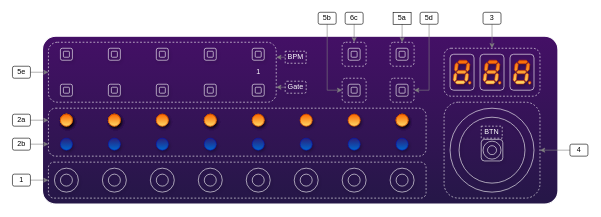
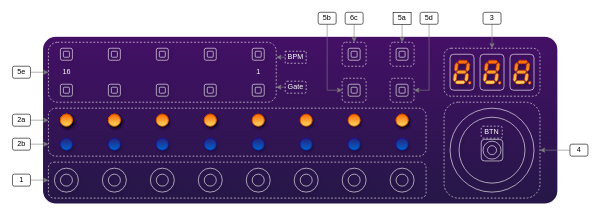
node "16": added
node "BTN": shape rectangle -> rounded rectangle
